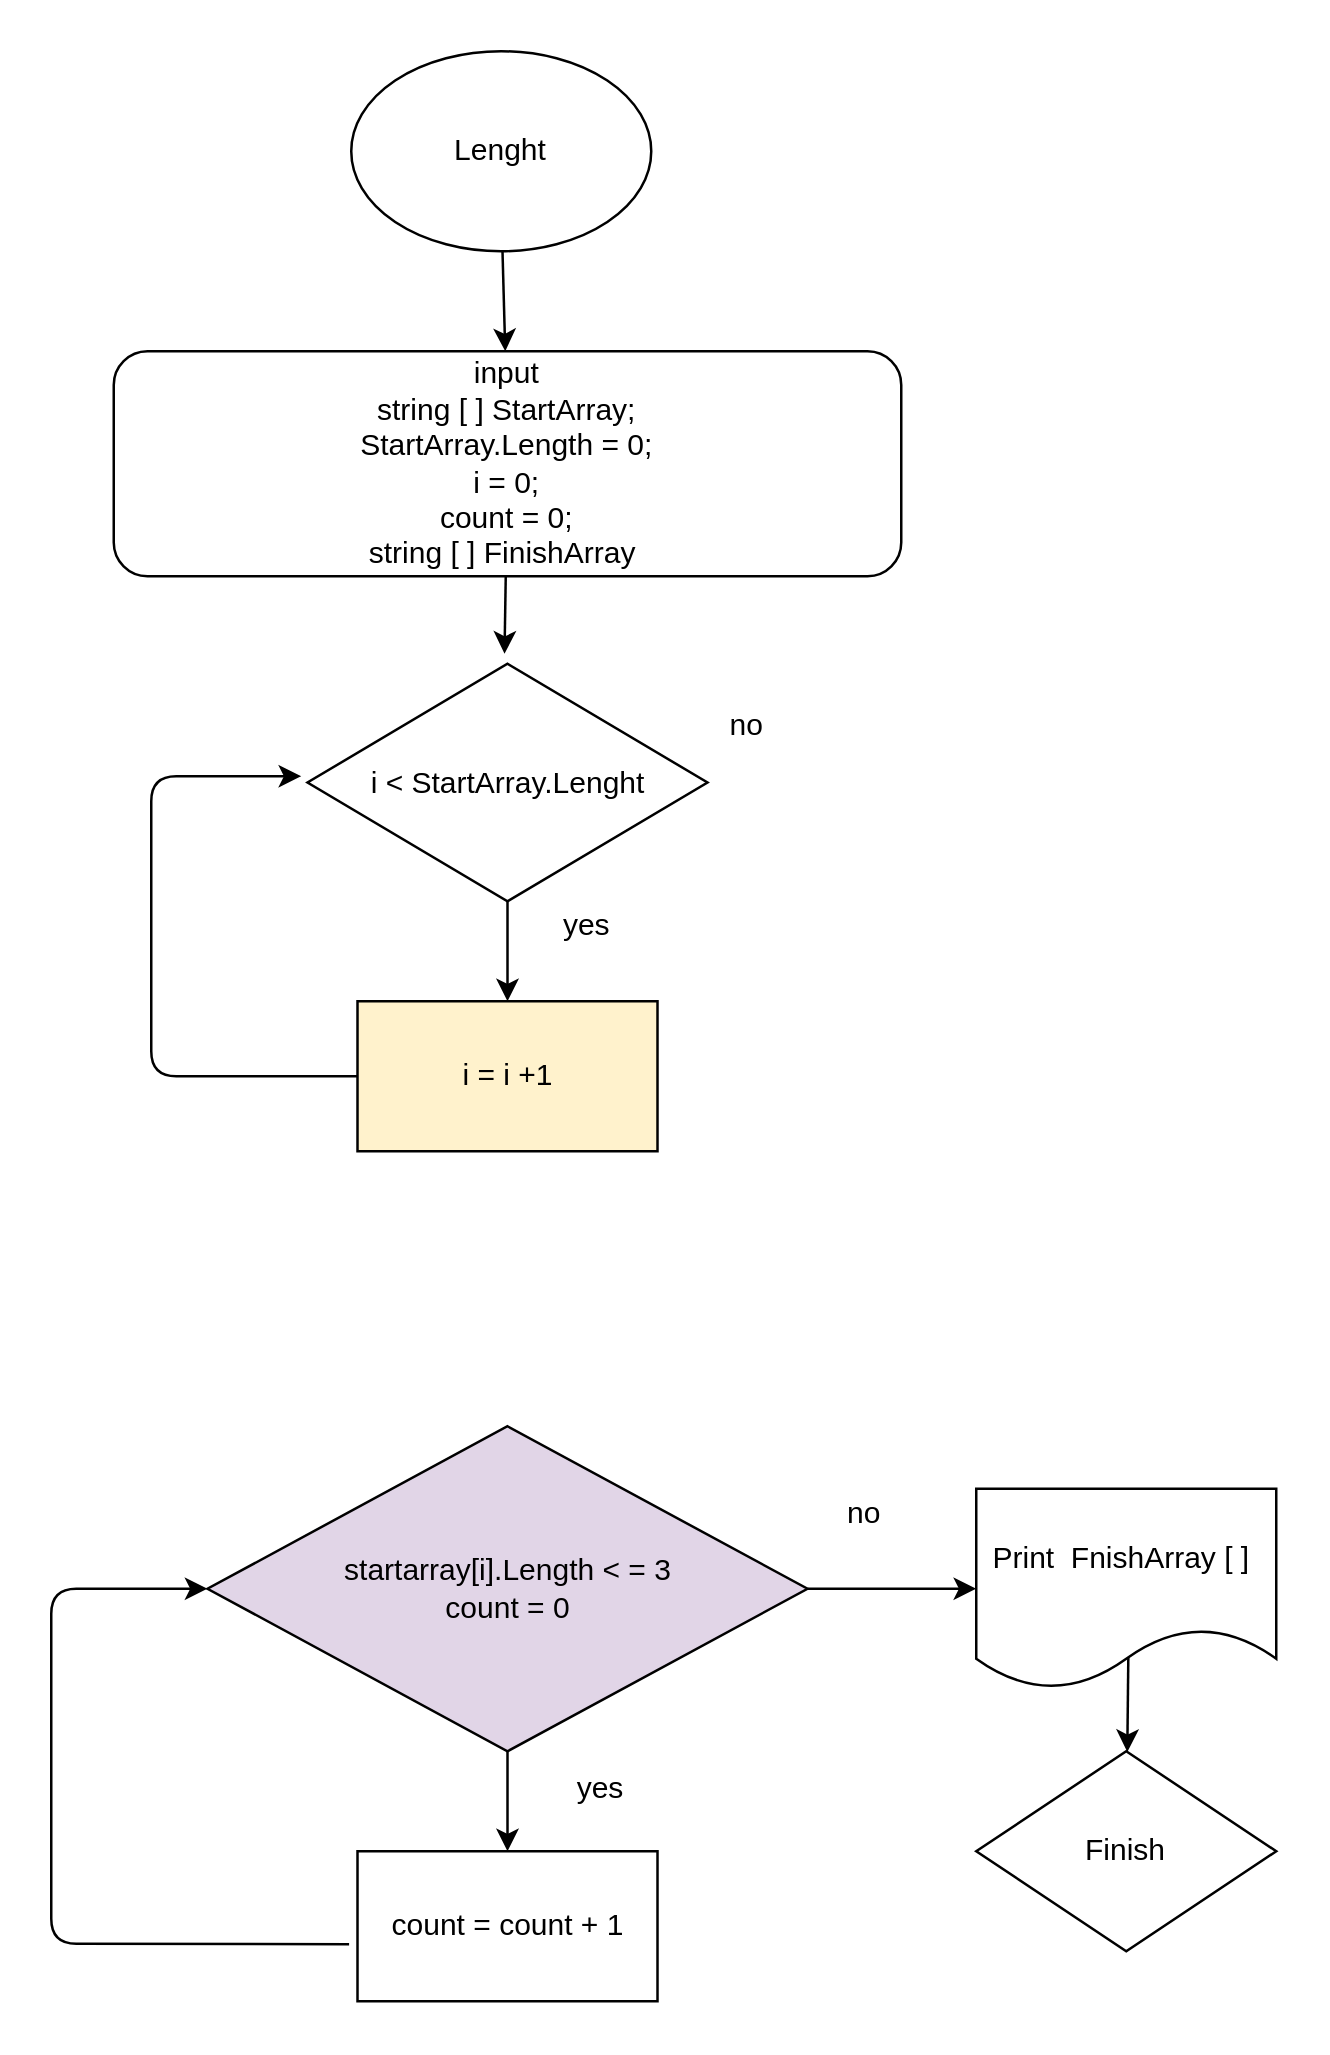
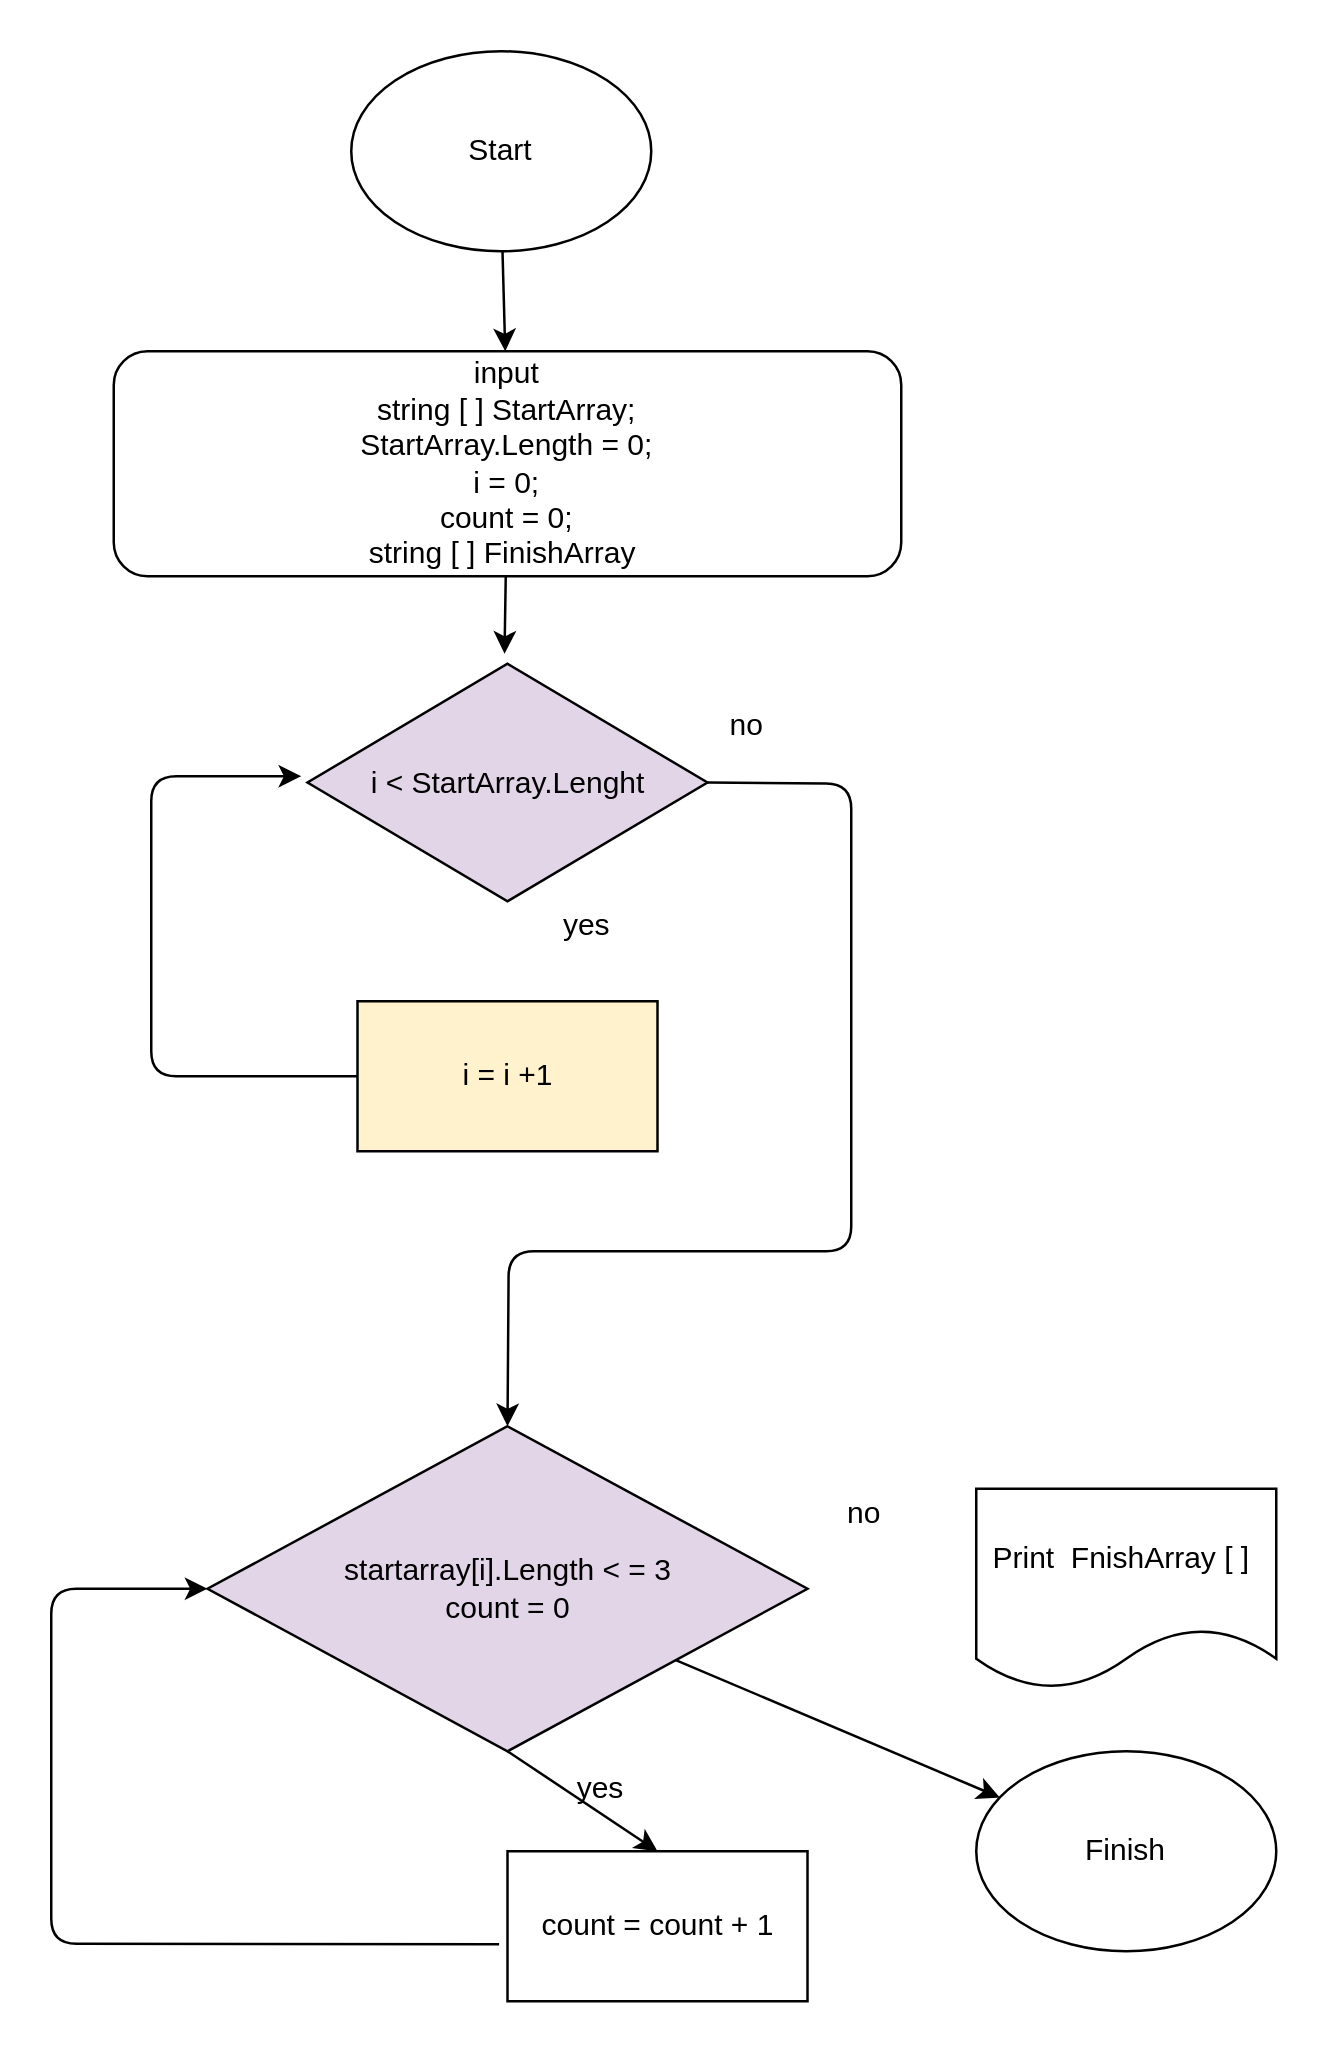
node "Lenght": label "Lenght" -> "Start"
node "i < StartArray.Lenght": fillcolor #ffffff -> #e1d5e7
edge "i < StartArray.Lenght" -> "i = i +1": removed
edge "i < StartArray.Lenght" -> "startarray[i].Length < = 3 count = 0": added
edge "startarray[i].Length < = 3 count = 0" -> "Print FnishArray [ ]": now "startarray[i].Length < = 3 count = 0" -> "Finish"
edge "Print FnishArray [ ]" -> "Finish": removed
node "Finish": shape diamond -> ellipse
node "count = count + 1": moved (508, 1926) -> (658, 1926)
